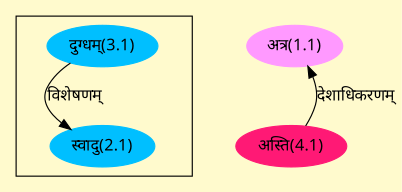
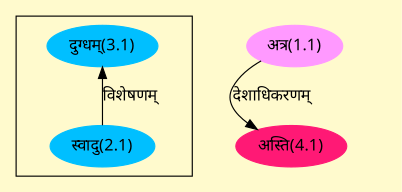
edge "दुग्धम्(3.1)" -> "स्वादु(2.1)": reversed
edge "अस्ति(4.1)" -> "अत्र(1.1)": reversed
